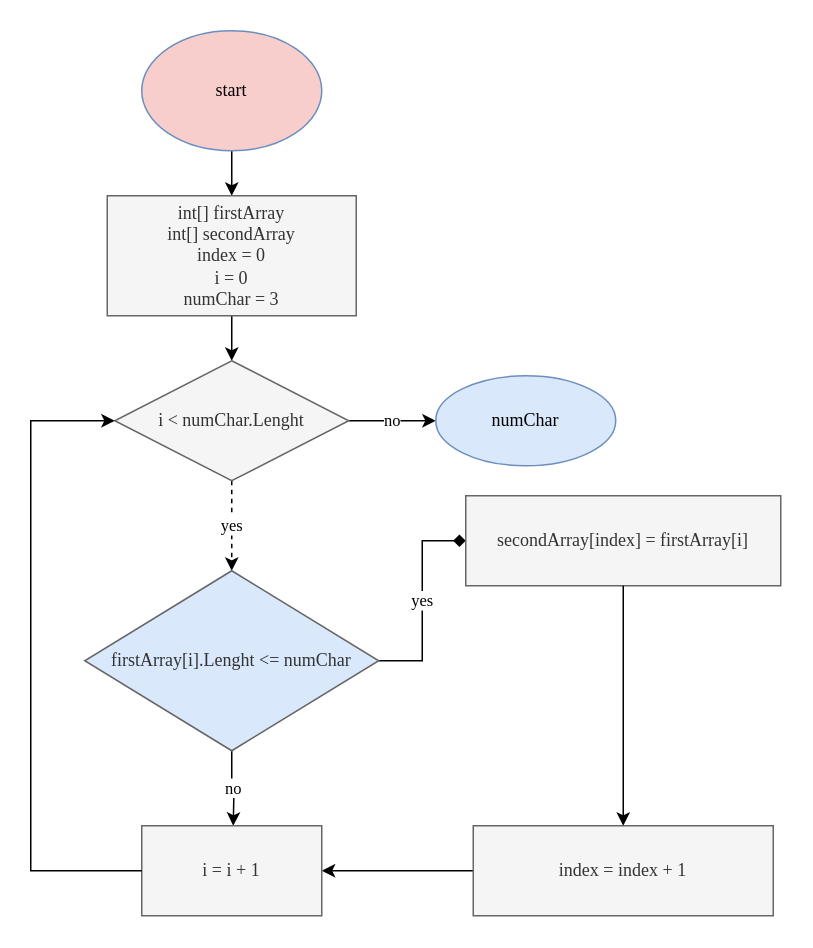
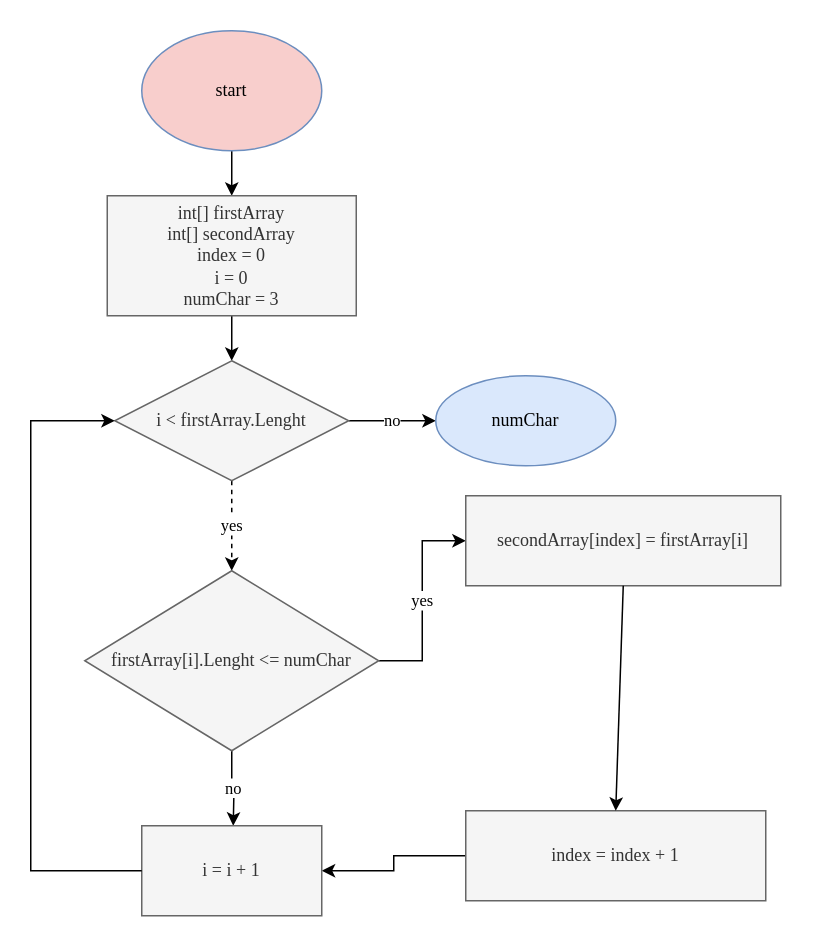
node "i < numChar.Lenght": label "i < numChar.Lenght" -> "i < firstArray.Lenght"
edge "firstArray[i].Lenght <= numChar" -> "secondArray[index] = firstArray[i]": arrowhead diamond -> classic
node "firstArray[i].Lenght <= numChar": fillcolor #dae8fc -> #f5f5f5
node "index = index + 1": moved (623, 871) -> (616, 856)
